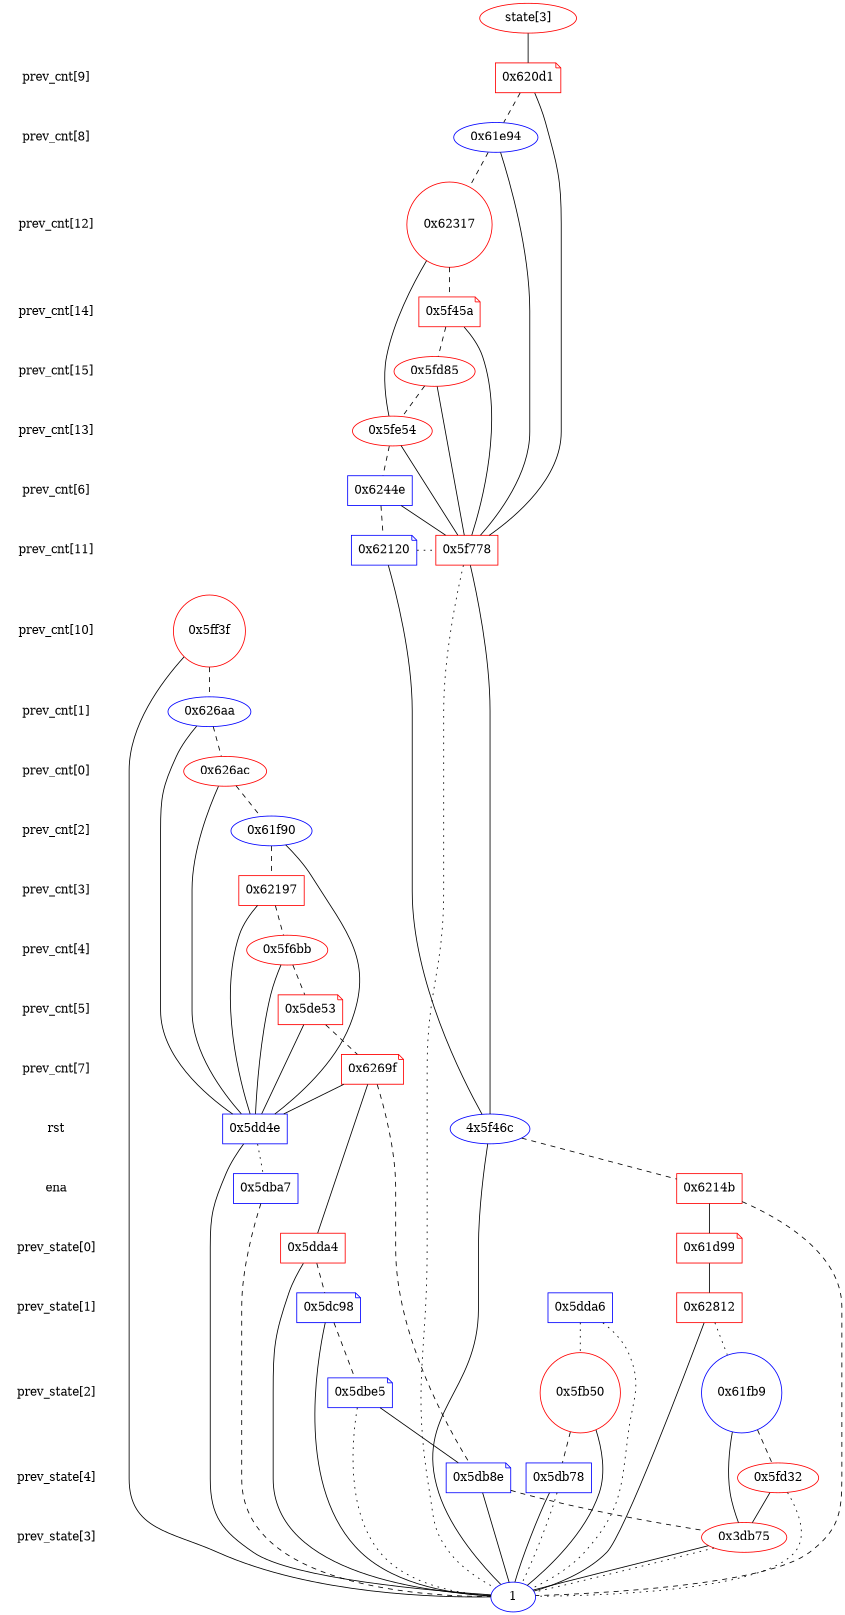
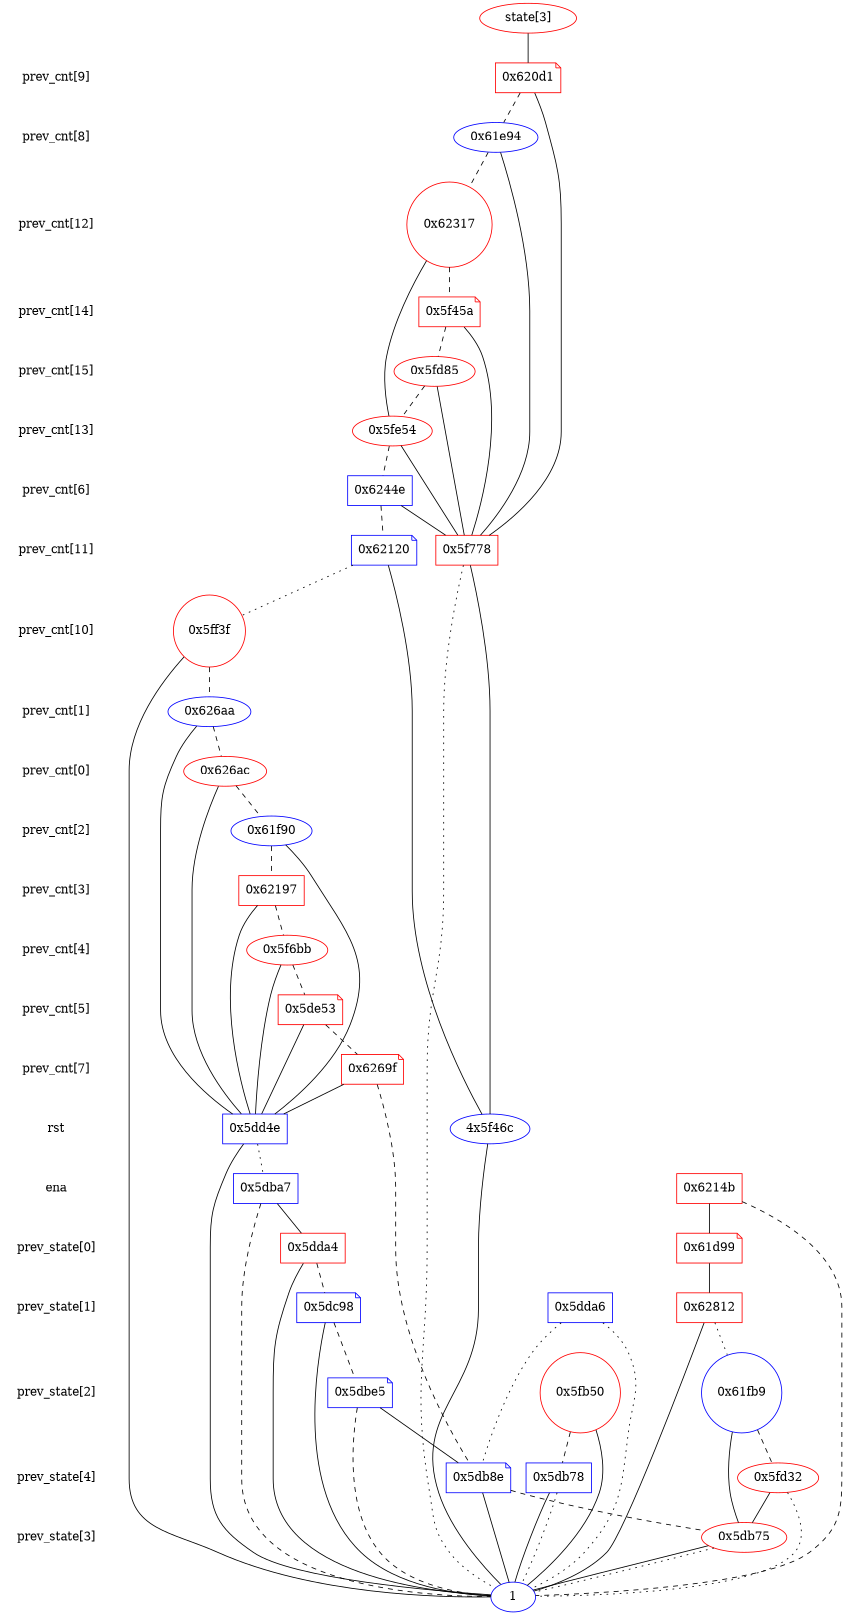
edge "0x62120" -- "0x5f778": now "0x62120" -- "0x5ff3f"
edge "0x6269f" -- "0x5dda4": now "0x5dba7" -- "0x5dda4"
edge "4x5f46c" -- "0x6214b": removed
edge "0x5dda6" -- "0x5fb50": now "0x5dda6" -- "0x5db8e"
node "0x3db75": label "0x3db75" -> "0x5db75"
edge "0x5dbe5" -- "1": style dotted -> dashed
